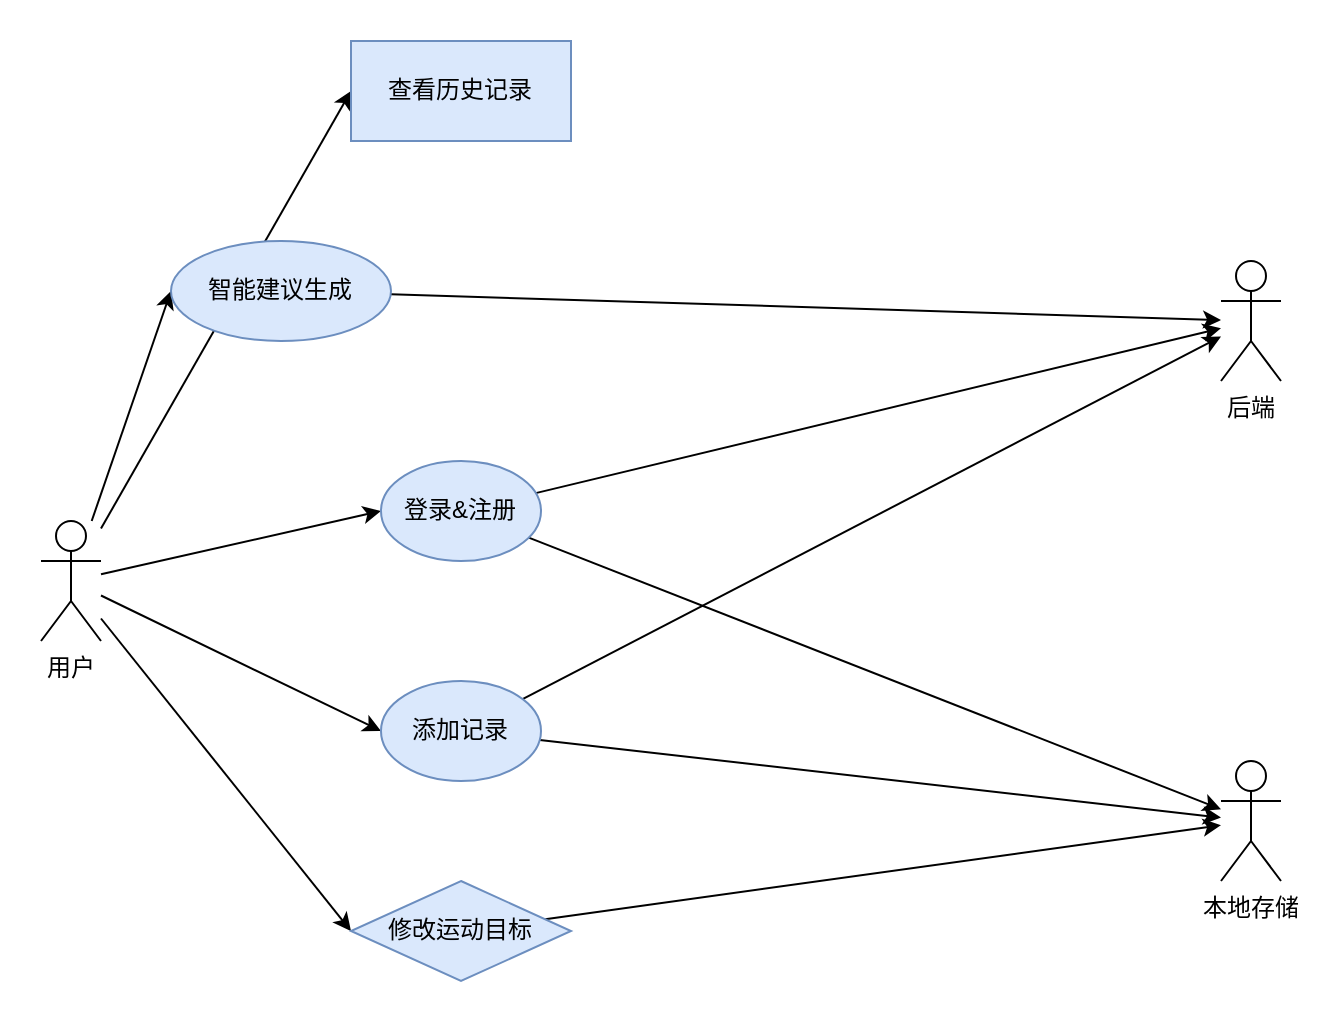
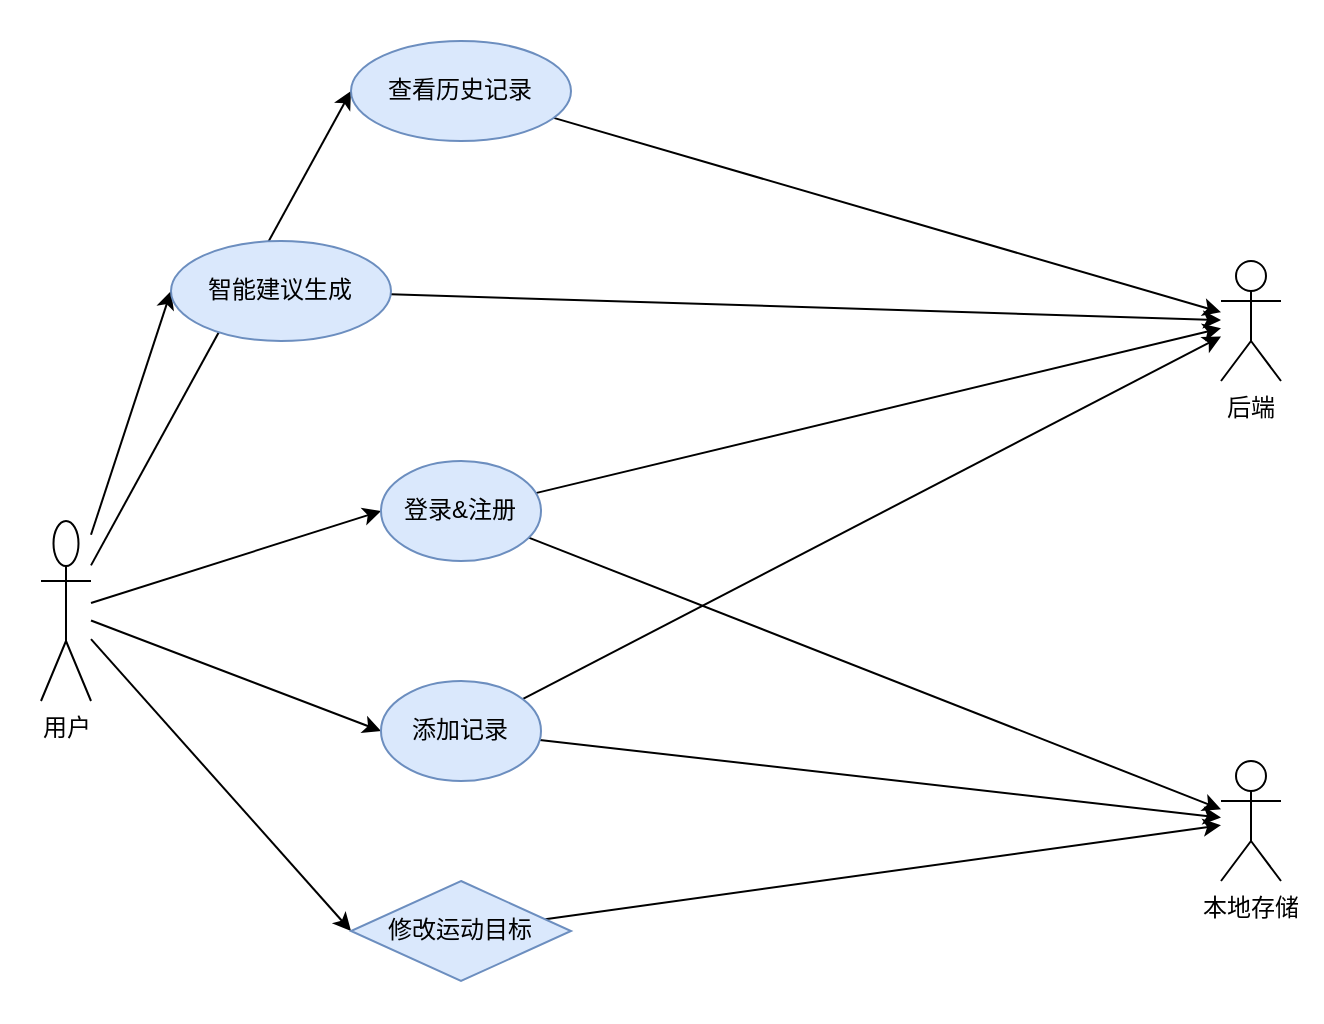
node "查看历史记录": shape rectangle -> ellipse
edge "查看历史记录" -> "后端": added
node "用户": size 60x120 -> 50x180
